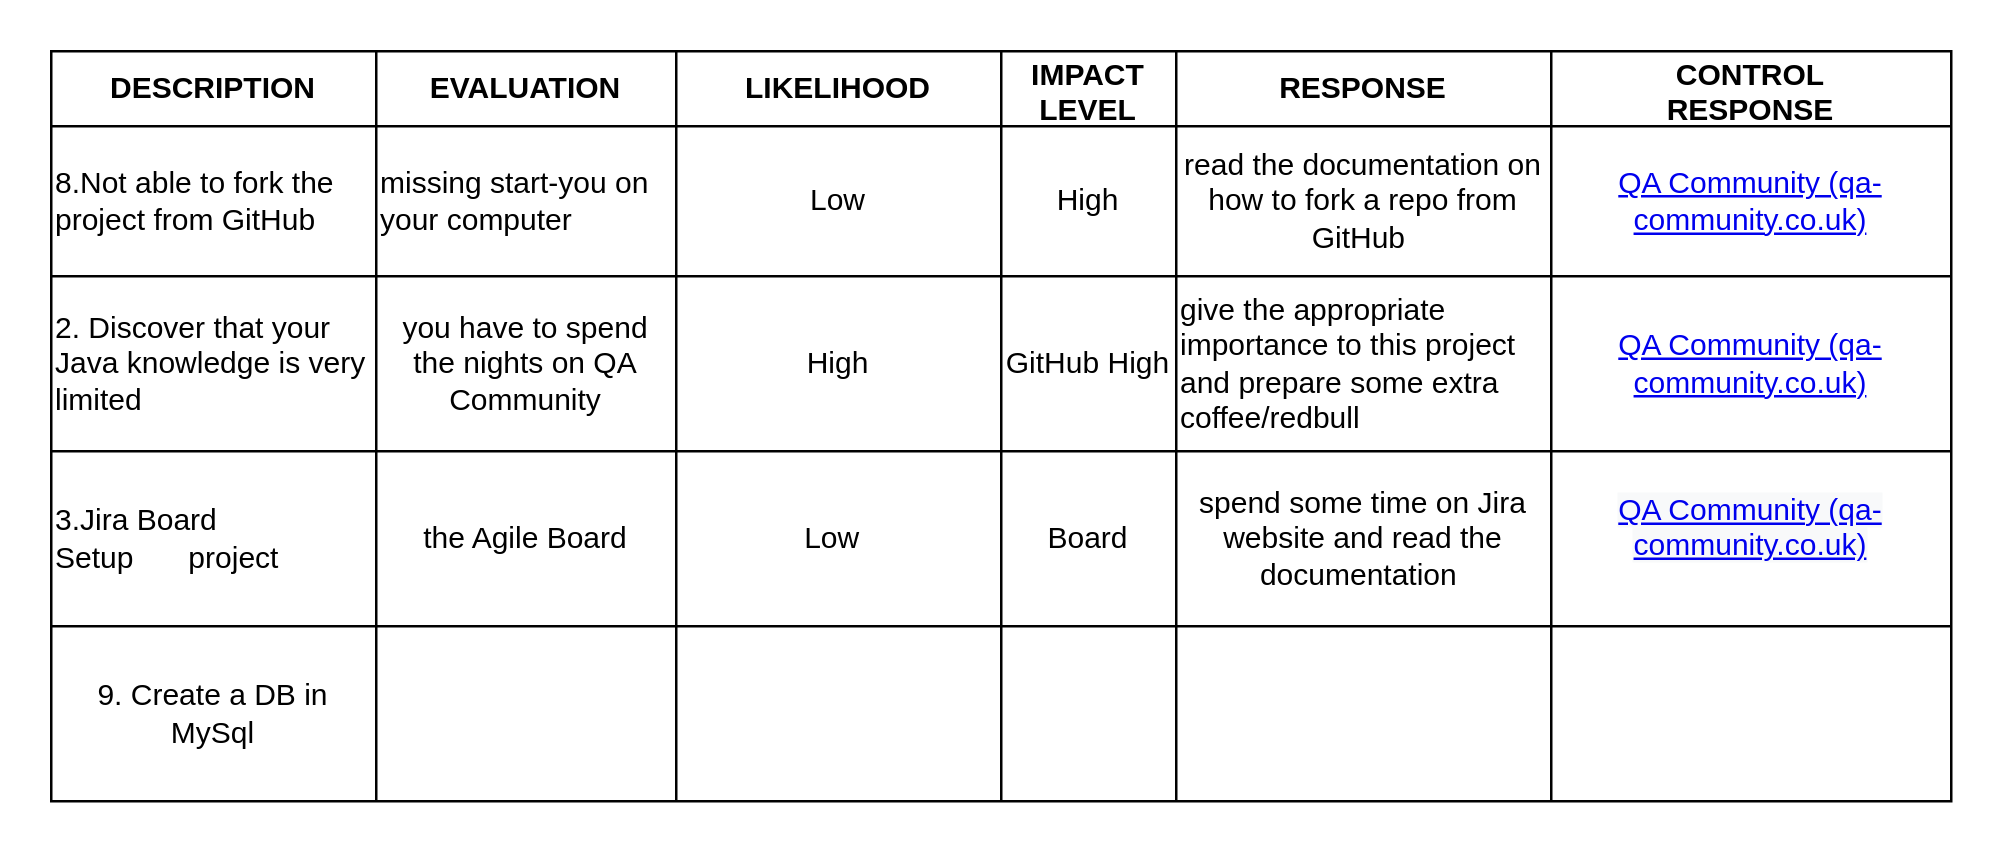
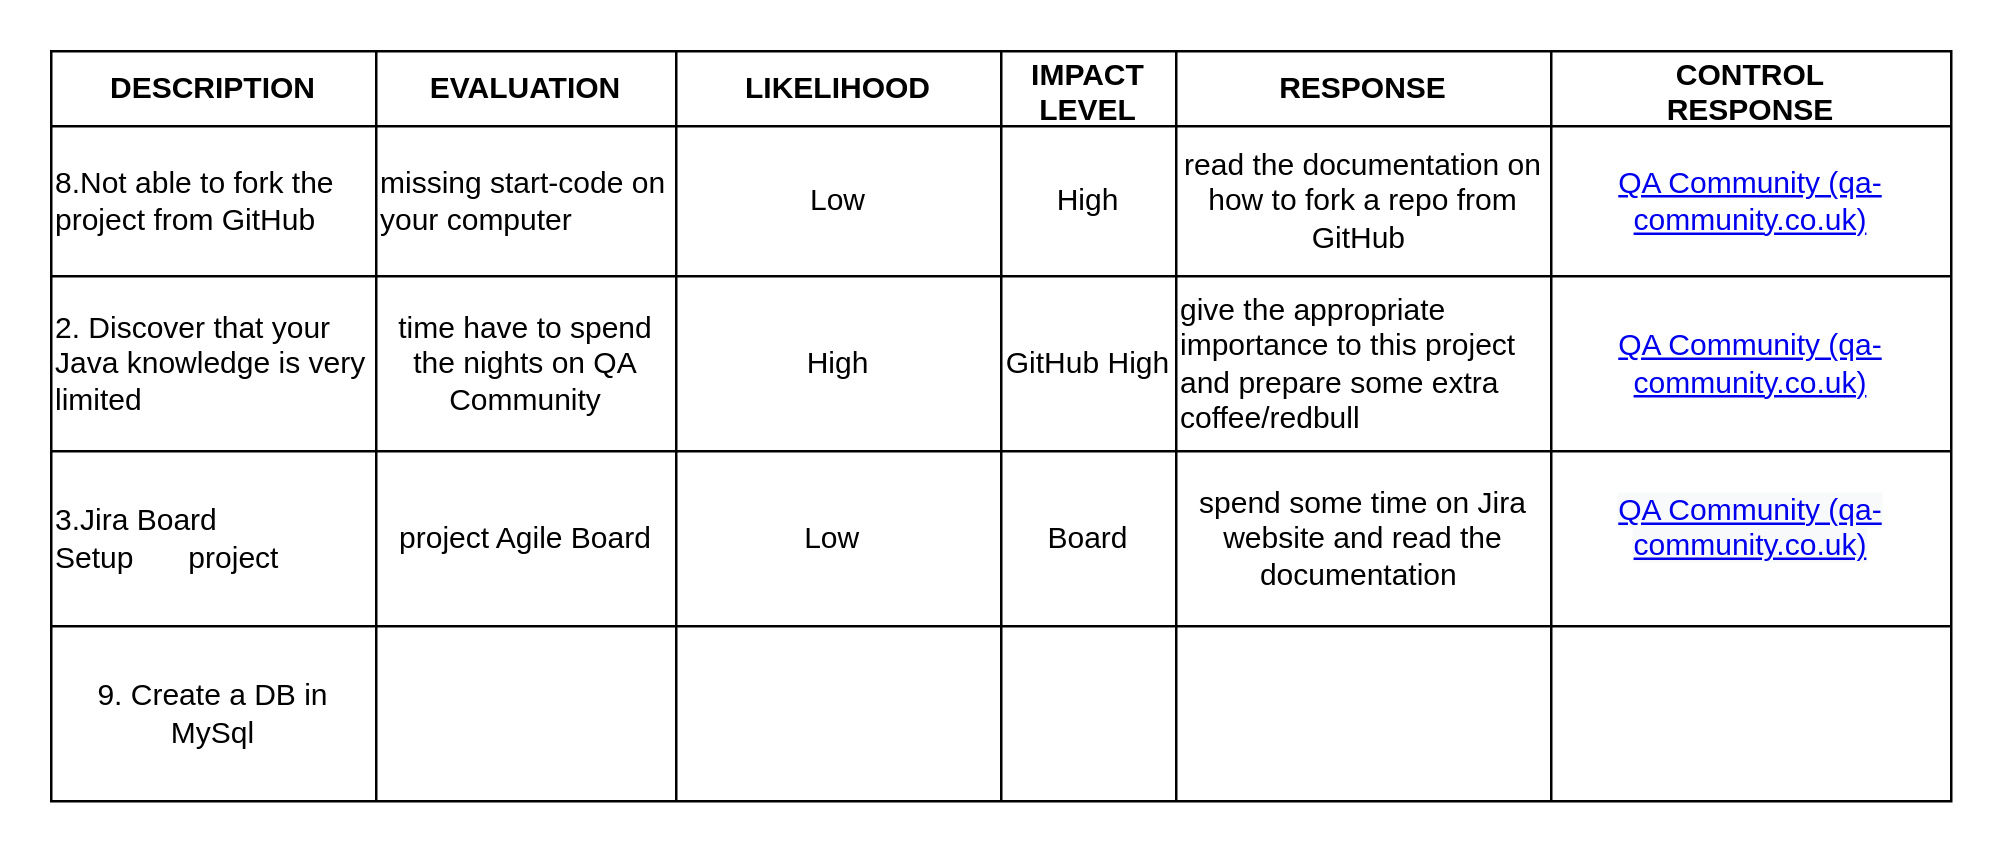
node "missing start-you on your computer": label "missing start-you on your computer" -> "missing start-code on your computer"
node "you have to spend the nights on QA Community": label "you have to spend the nights on QA Community" -> "time have to spend the nights on QA Community"
node "the Agile Board": label "the Agile Board" -> "project Agile Board"
